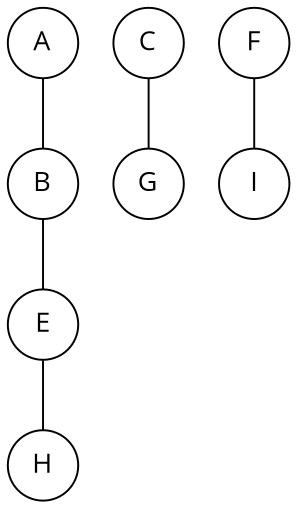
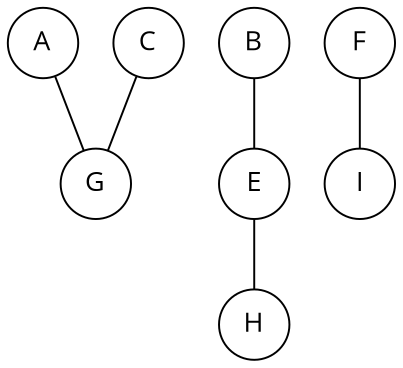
edge "A" -- "B": now "A" -- "G"
